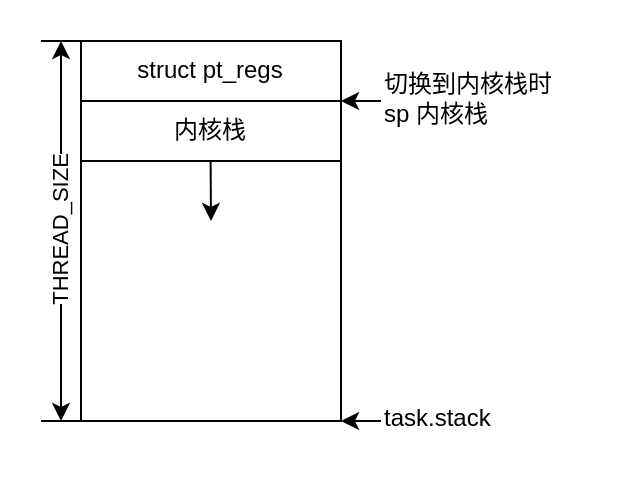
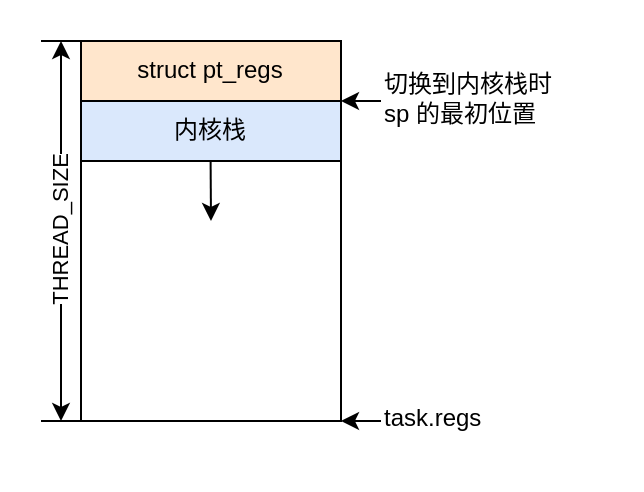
node "struct pt_regs": fillcolor #ffffff -> #ffe6cc
node "切换到内核栈时 sp 内核栈": label "切换到内核栈时 sp 内核栈" -> "切换到内核栈时 sp 的最初位置"
node "内核栈": fillcolor #ffffff -> #dae8fc
node "task.stack": label "task.stack" -> "task.regs"
